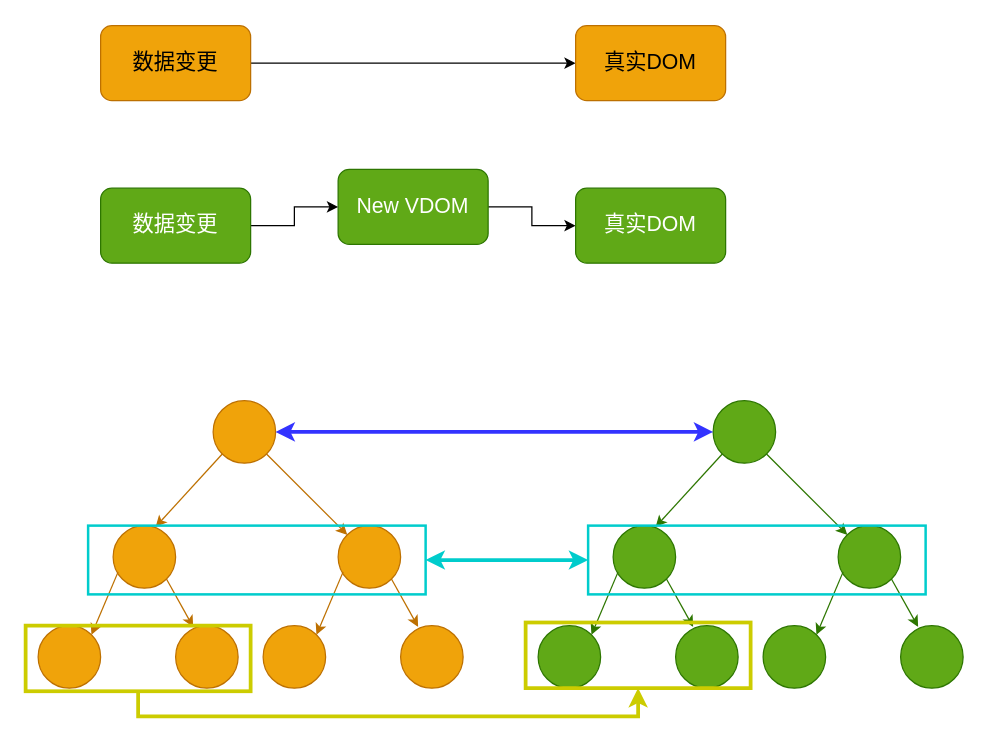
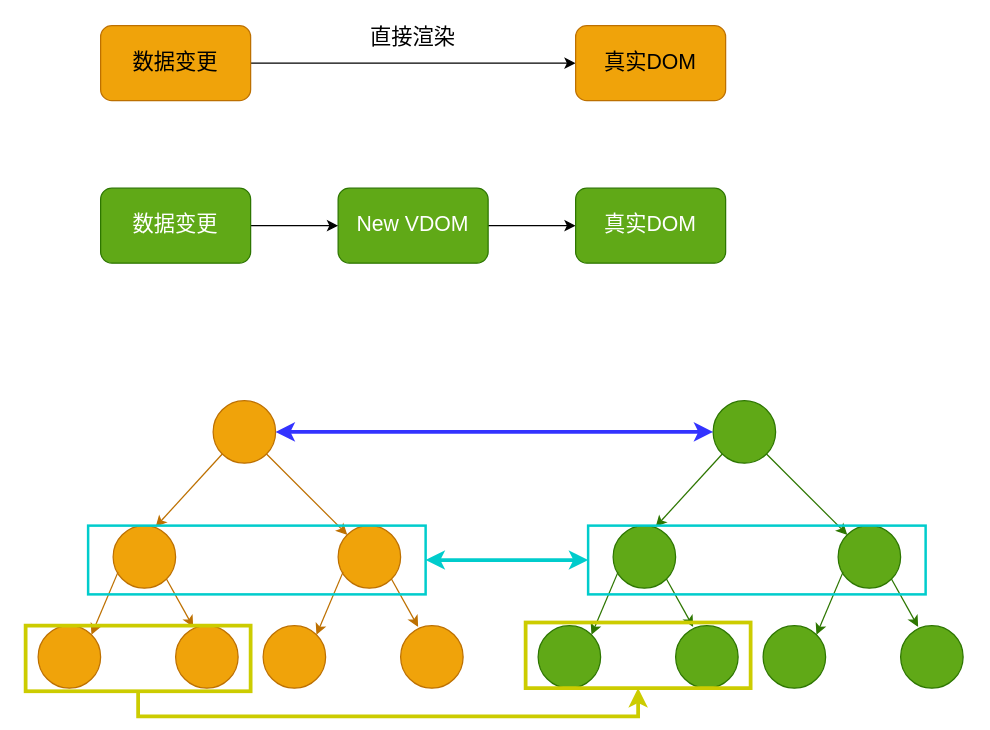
node "直接渲染": added
node "New VDOM": moved (413, 207) -> (413, 226)
